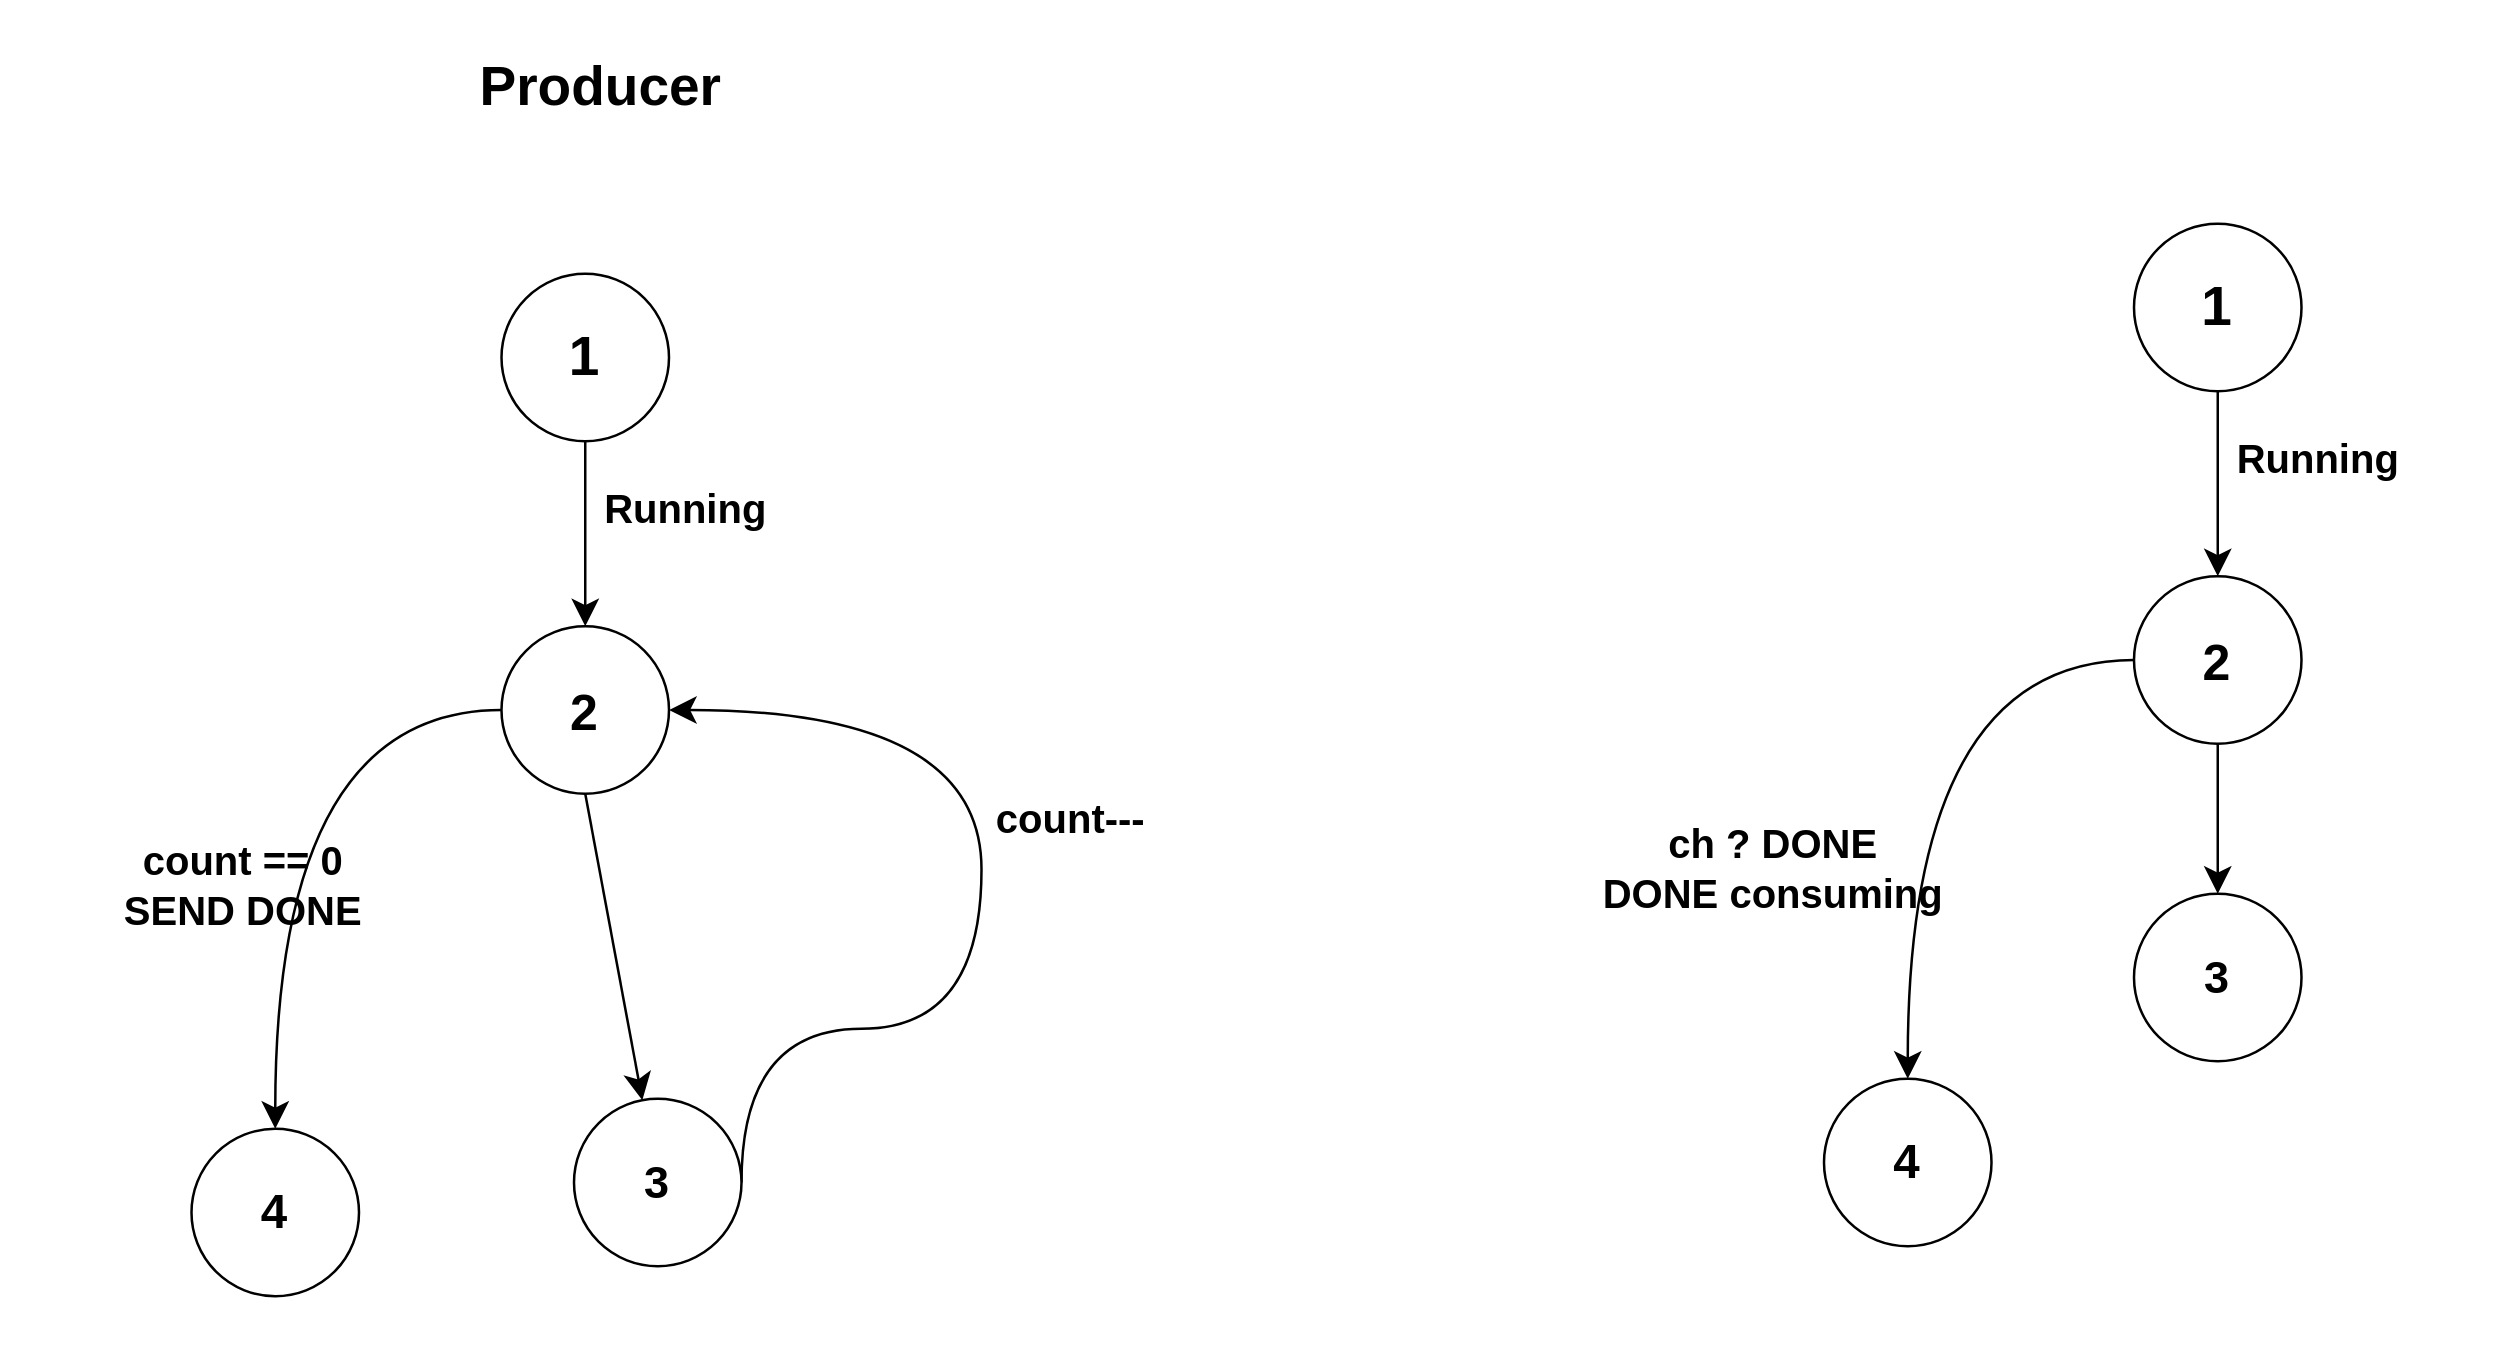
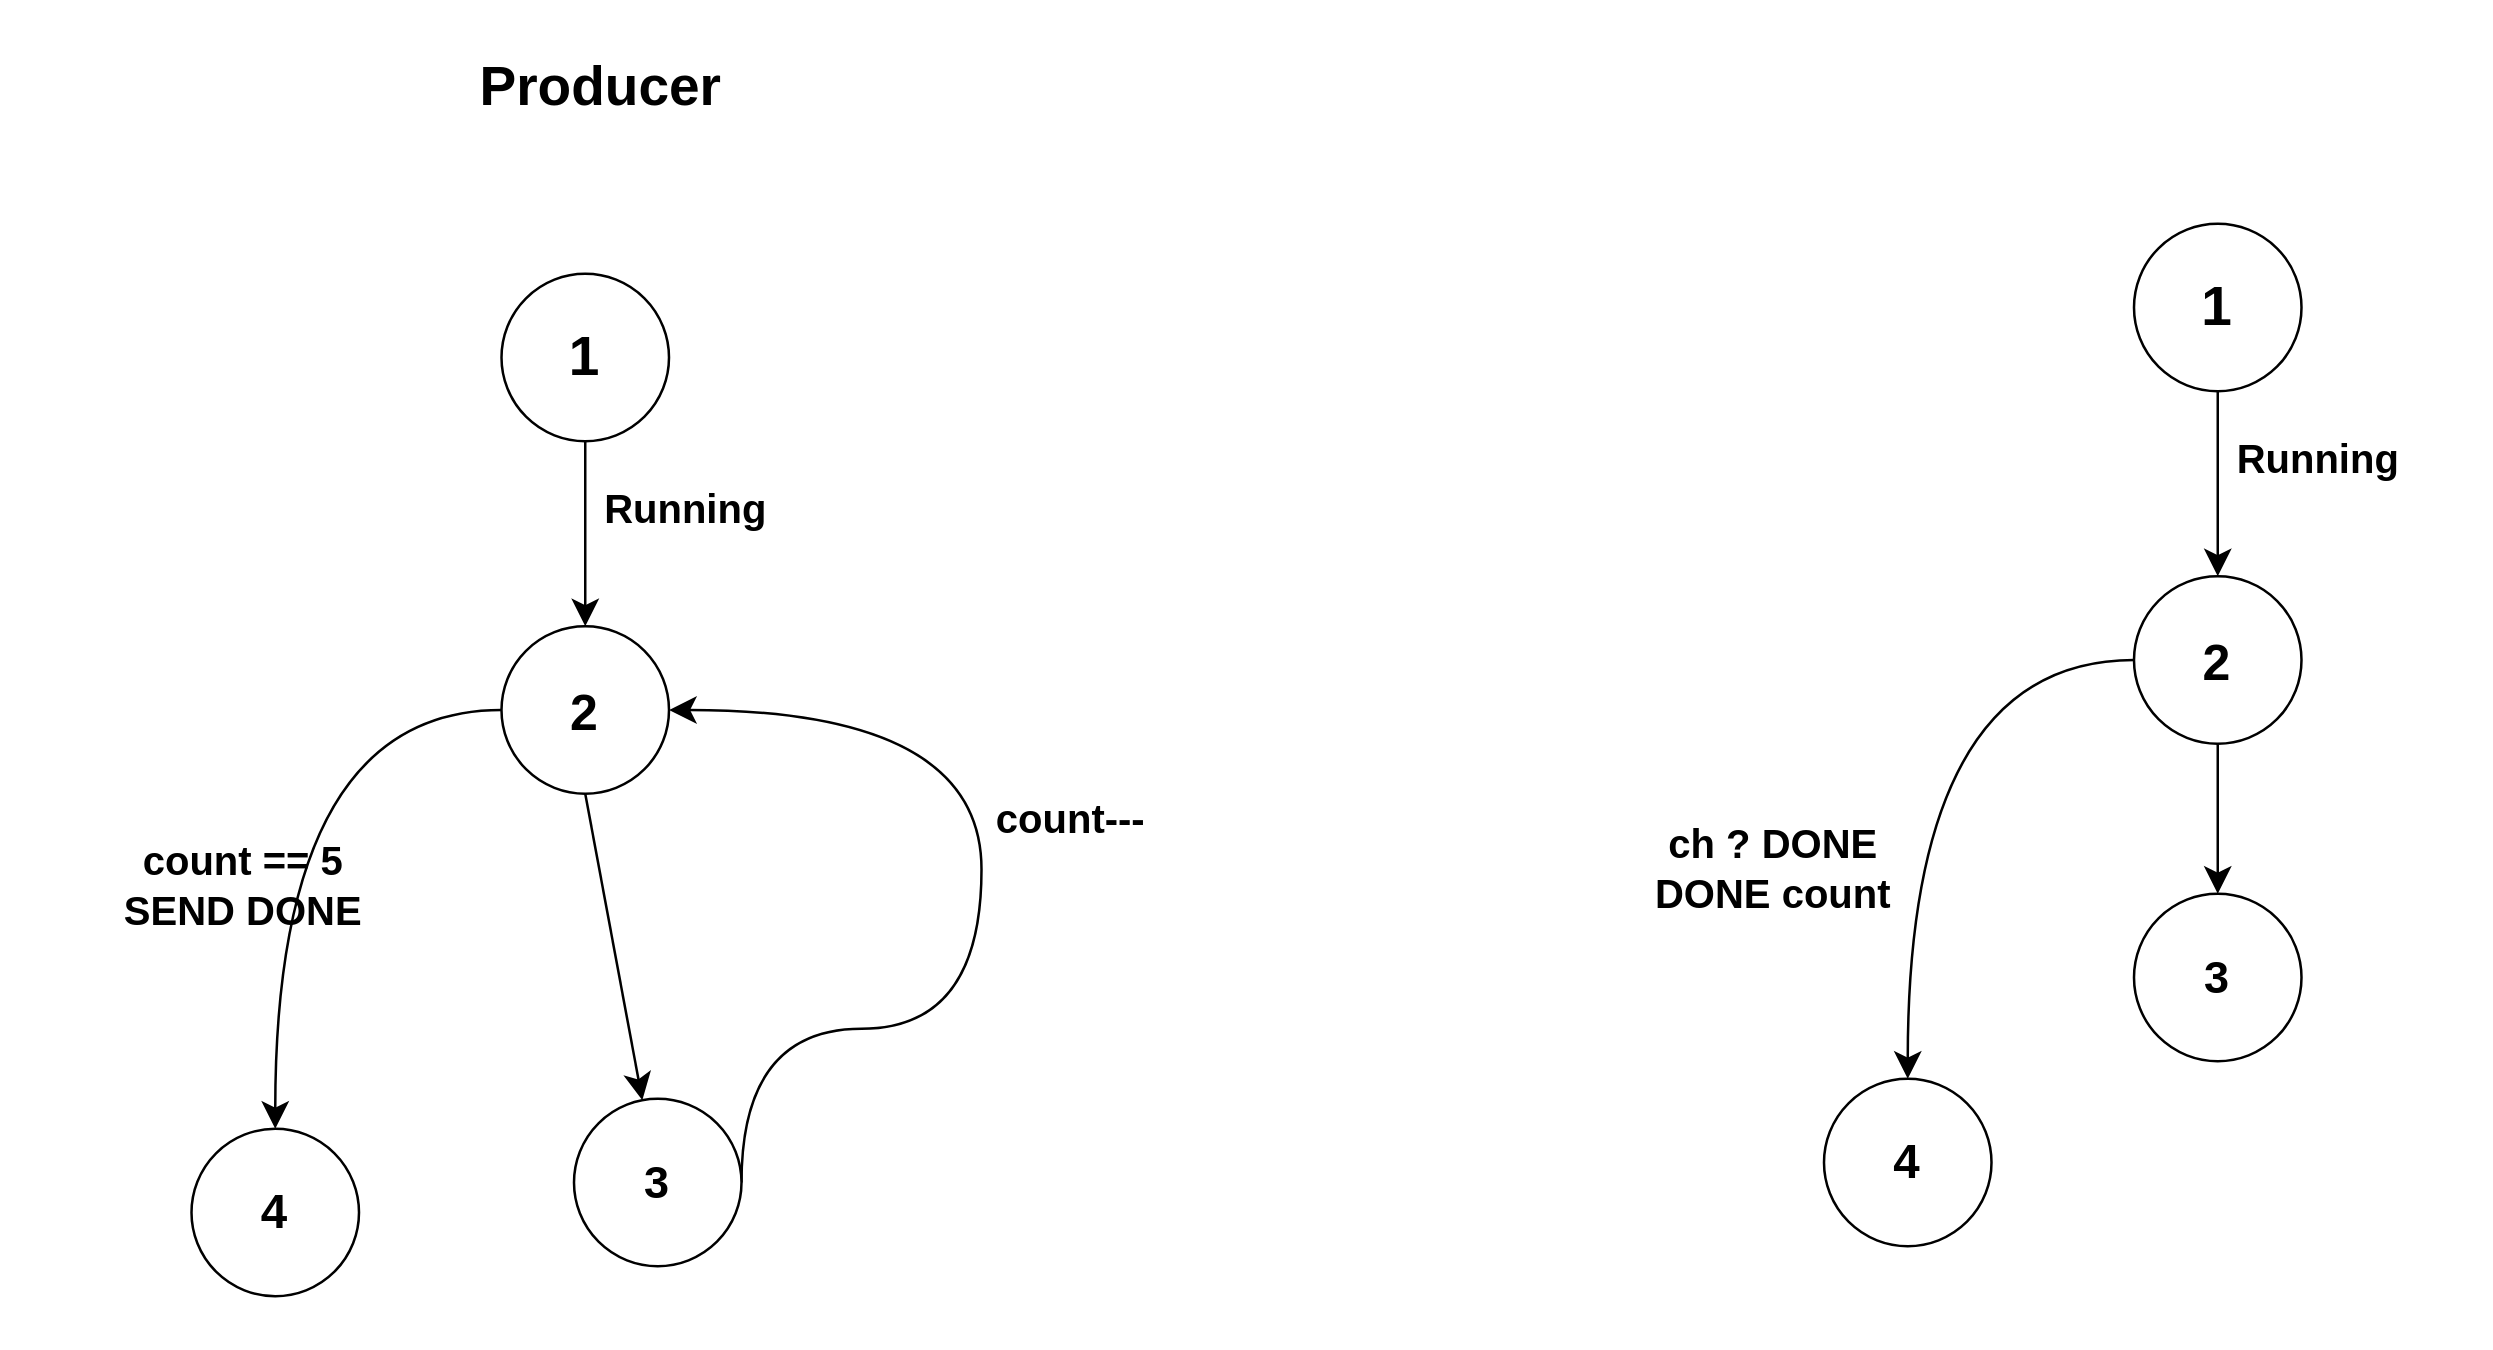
node "ch ? DONE DONE consuming": label "ch ? DONE DONE consuming" -> "ch ? DONE DONE count"
node "count == 0 SEND DONE": label "count == 0 SEND DONE" -> "count == 5 SEND DONE"
